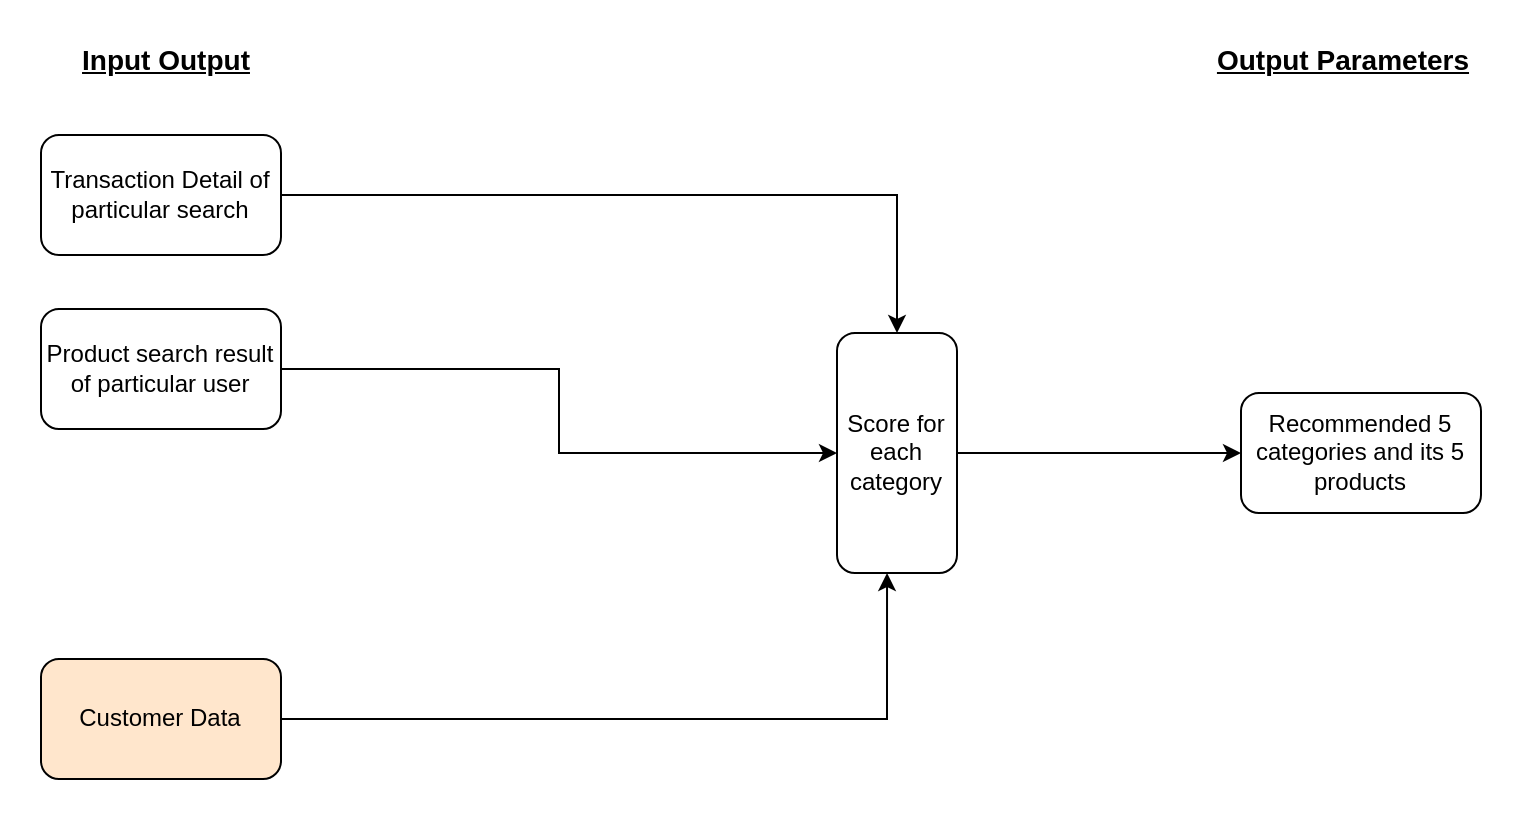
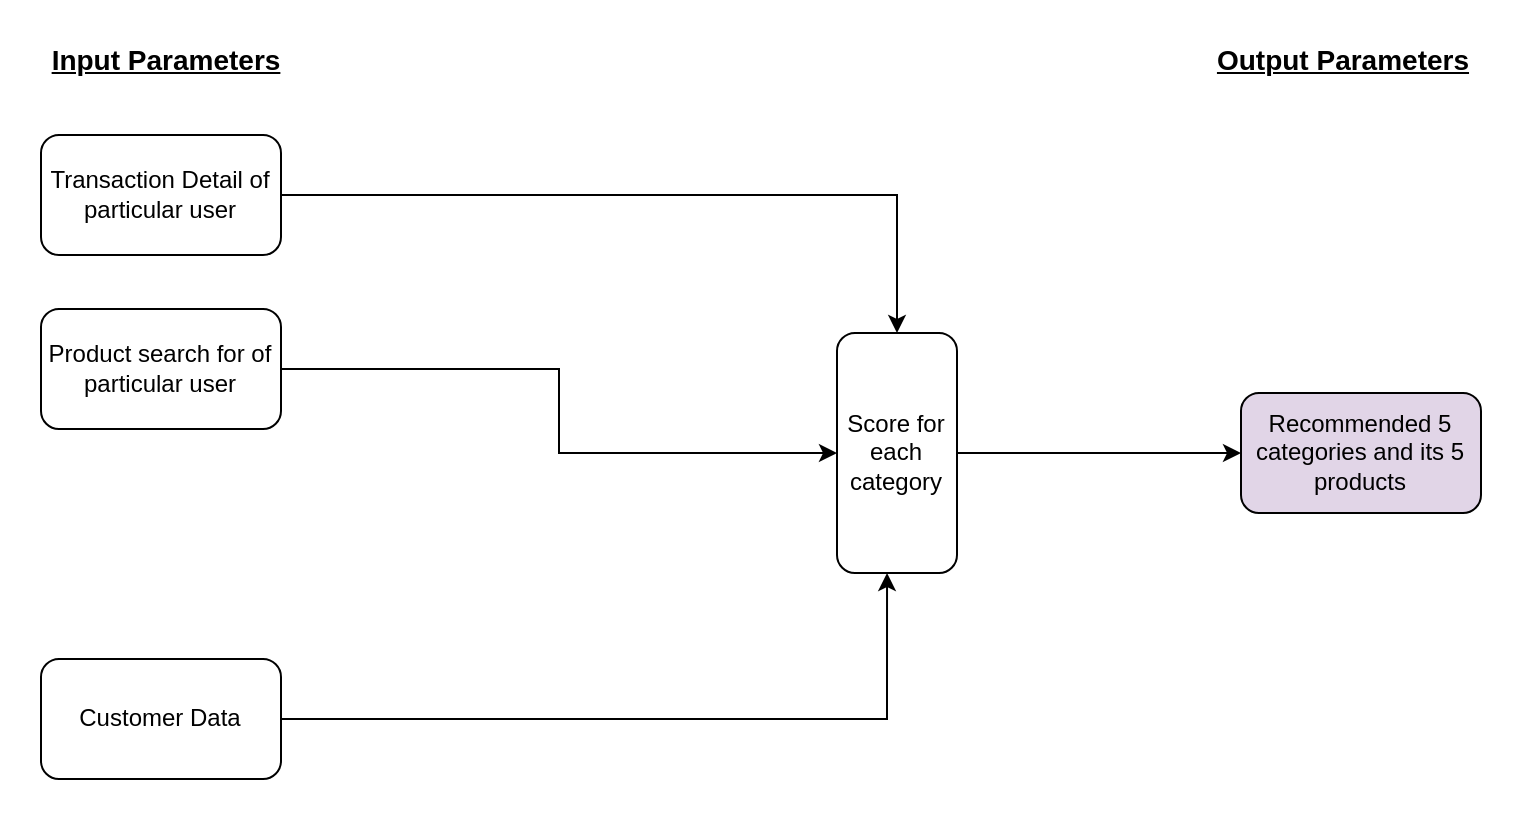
node "Input Output": label "Input Output" -> "Input Parameters"
node "Transaction Detail of particular search": label "Transaction Detail of particular search" -> "Transaction Detail of particular user"
node "Product search result of particular user": label "Product search result of particular user" -> "Product search for of particular user"
node "Recommended 5 categories and its 5 products": fillcolor #ffffff -> #e1d5e7
node "Customer Data": fillcolor #ffe6cc -> #ffffff
